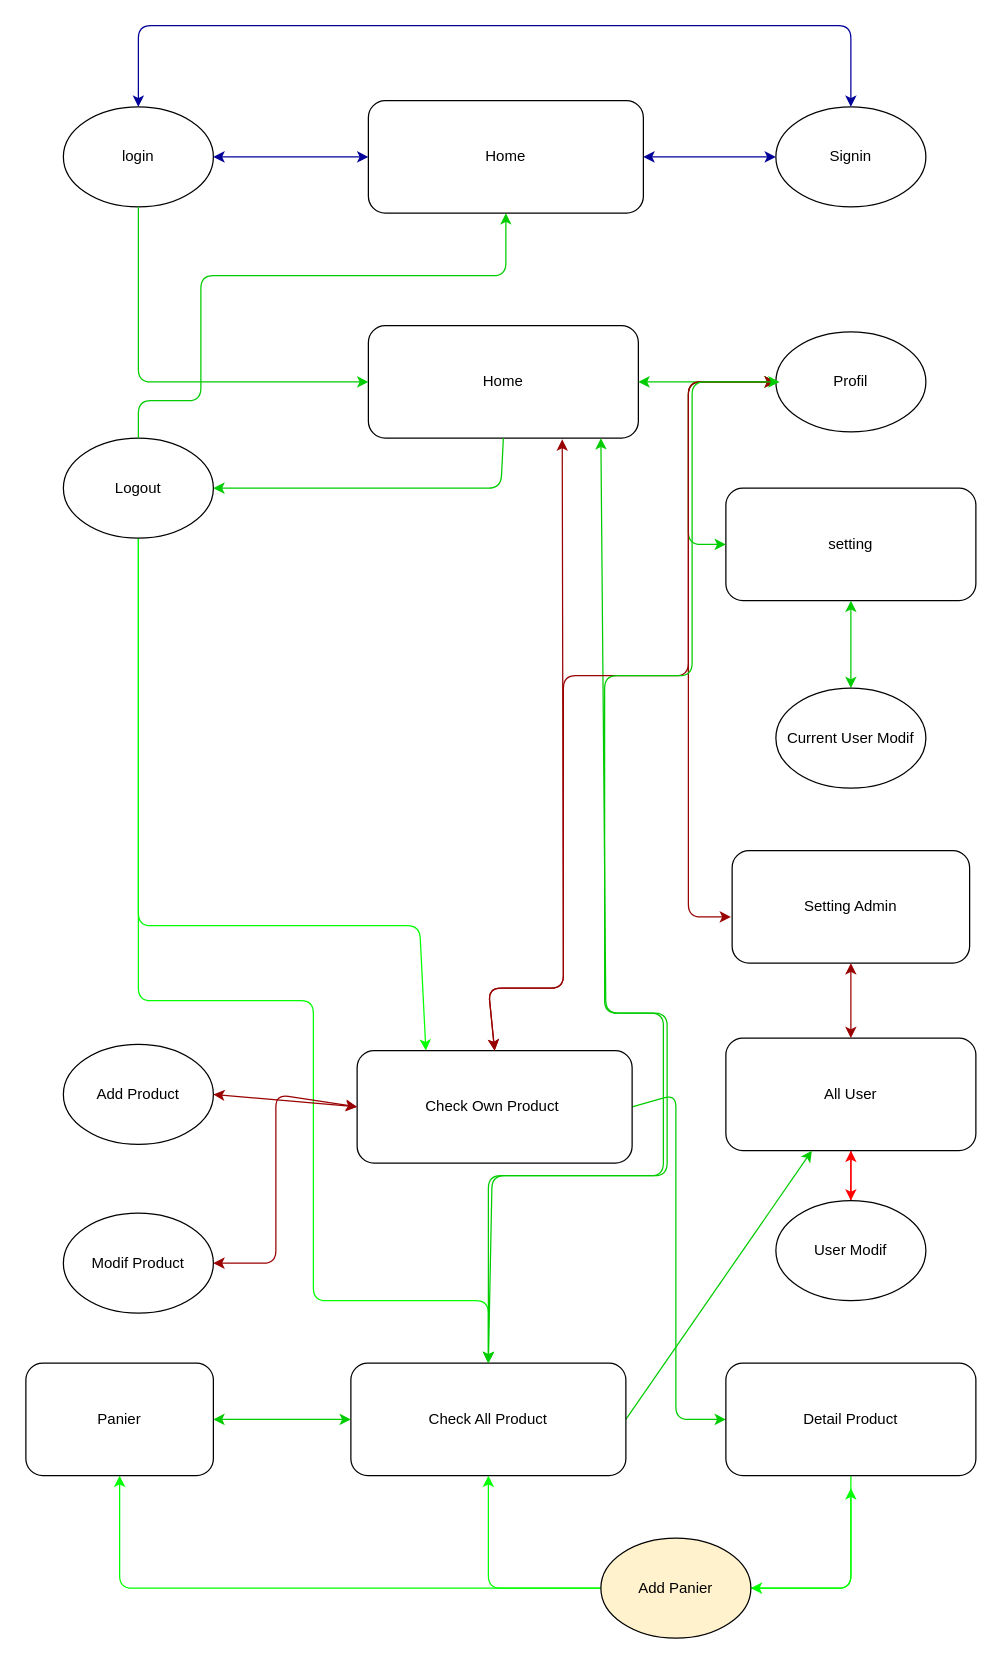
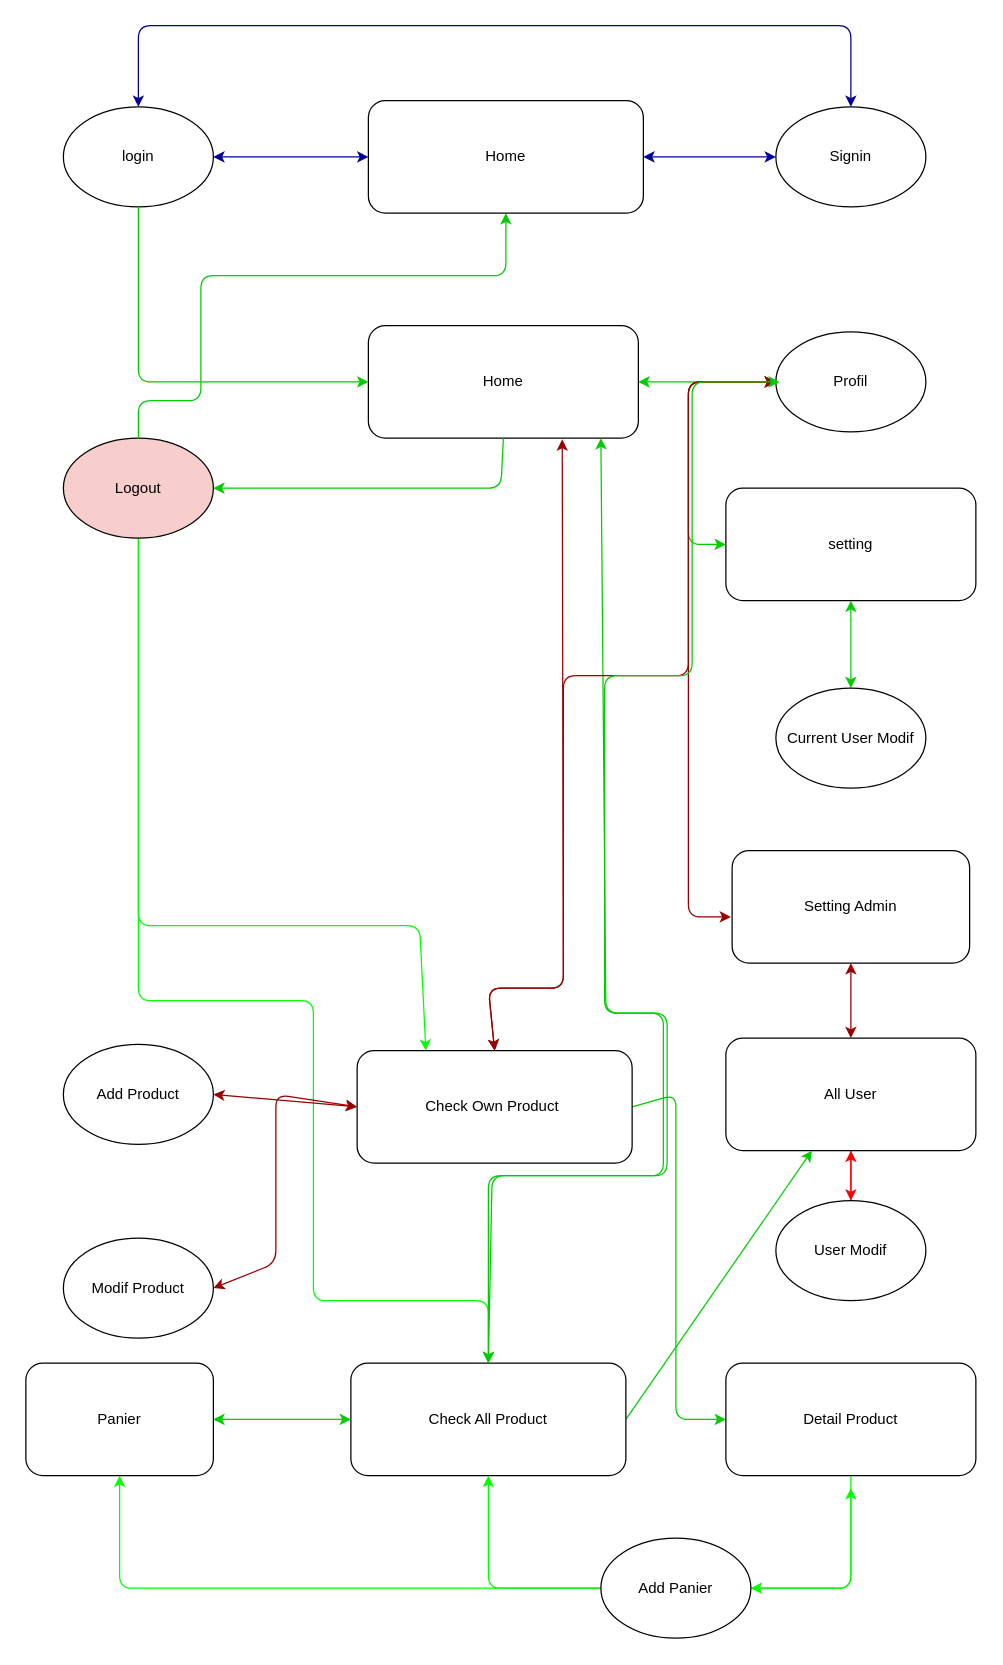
node "Logout": fillcolor #ffffff -> #f8cecc
node "Modif Product": moved (138, 1263) -> (138, 1288)
node "Add Panier": fillcolor #fff2cc -> #ffffff
